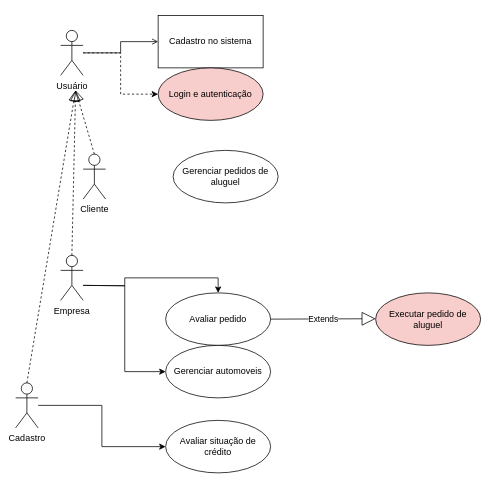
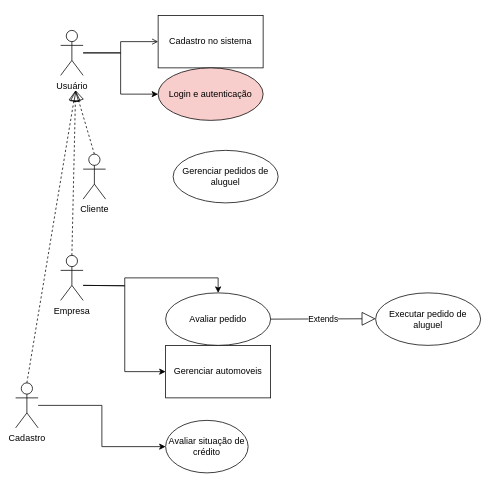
edge "Usuário" -> "Login e autenticação": style dashed -> solid
node "Executar pedido de aluguel": fillcolor #f8cecc -> #ffffff
node "Gerenciar automoveis": shape ellipse -> rectangle
node "Avaliar situação de crédito": size 105x53 -> 83x53
